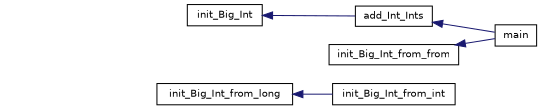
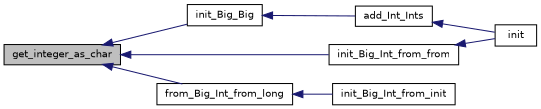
node "init_Big_Int": label "init_Big_Int" -> "init_Big_Big"
node "main": label "main" -> "init"
node "get_integer_as_char": added
node "init_Big_Int_from_long": label "init_Big_Int_from_long" -> "from_Big_Int_from_long"
node "init_Big_Int_from_int": label "init_Big_Int_from_int" -> "init_Big_Int_from_init"
